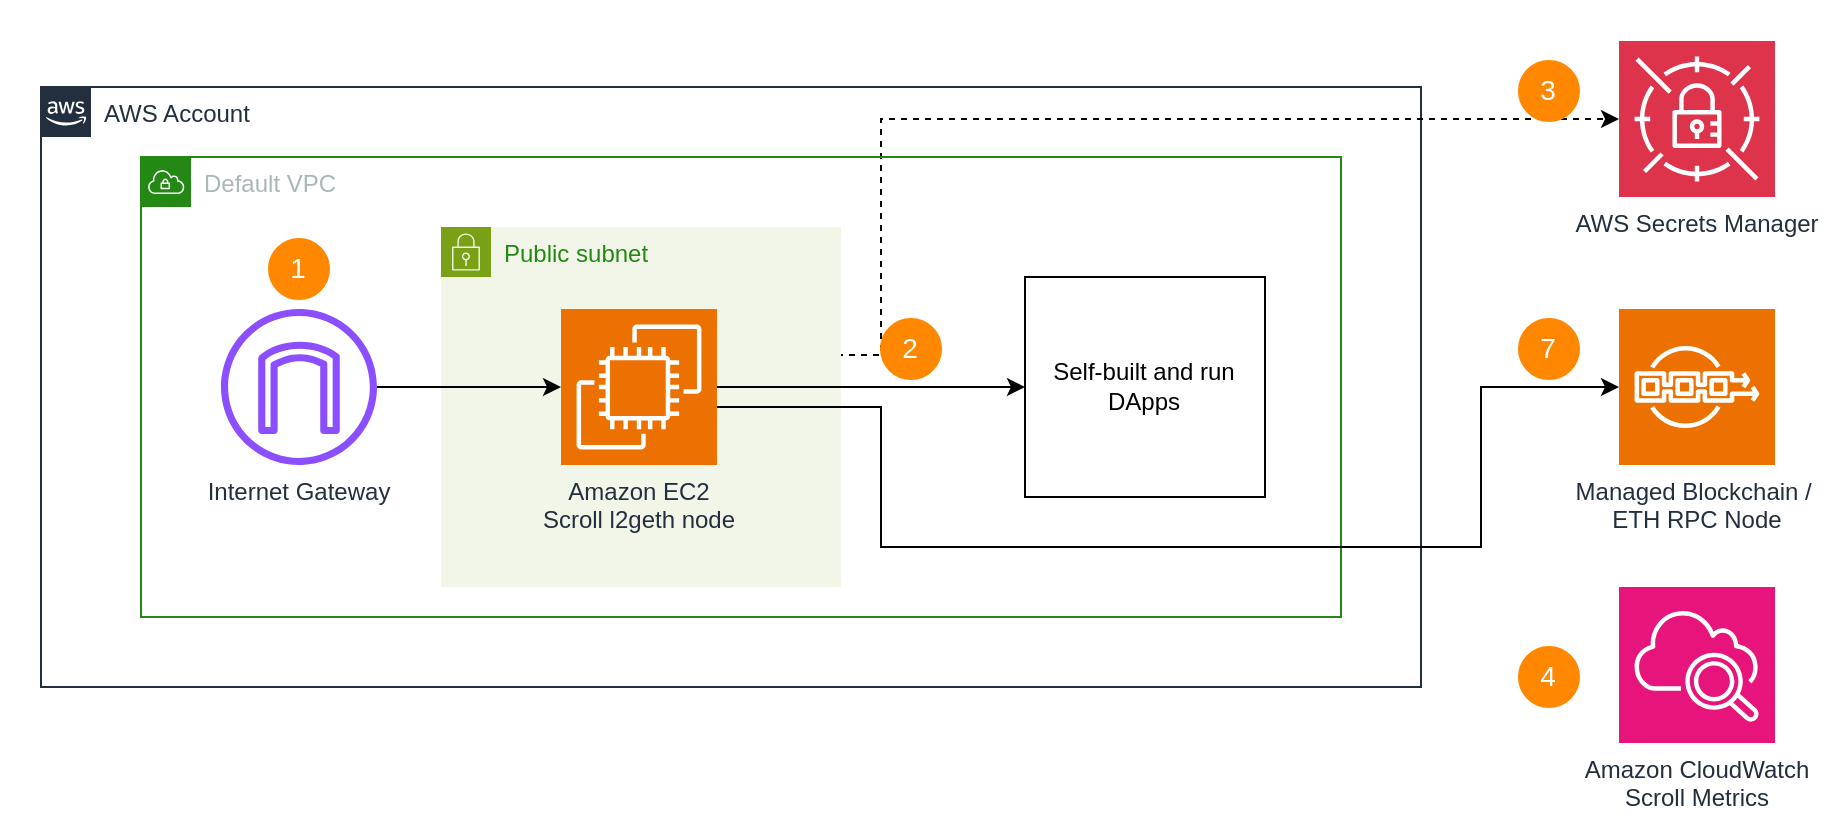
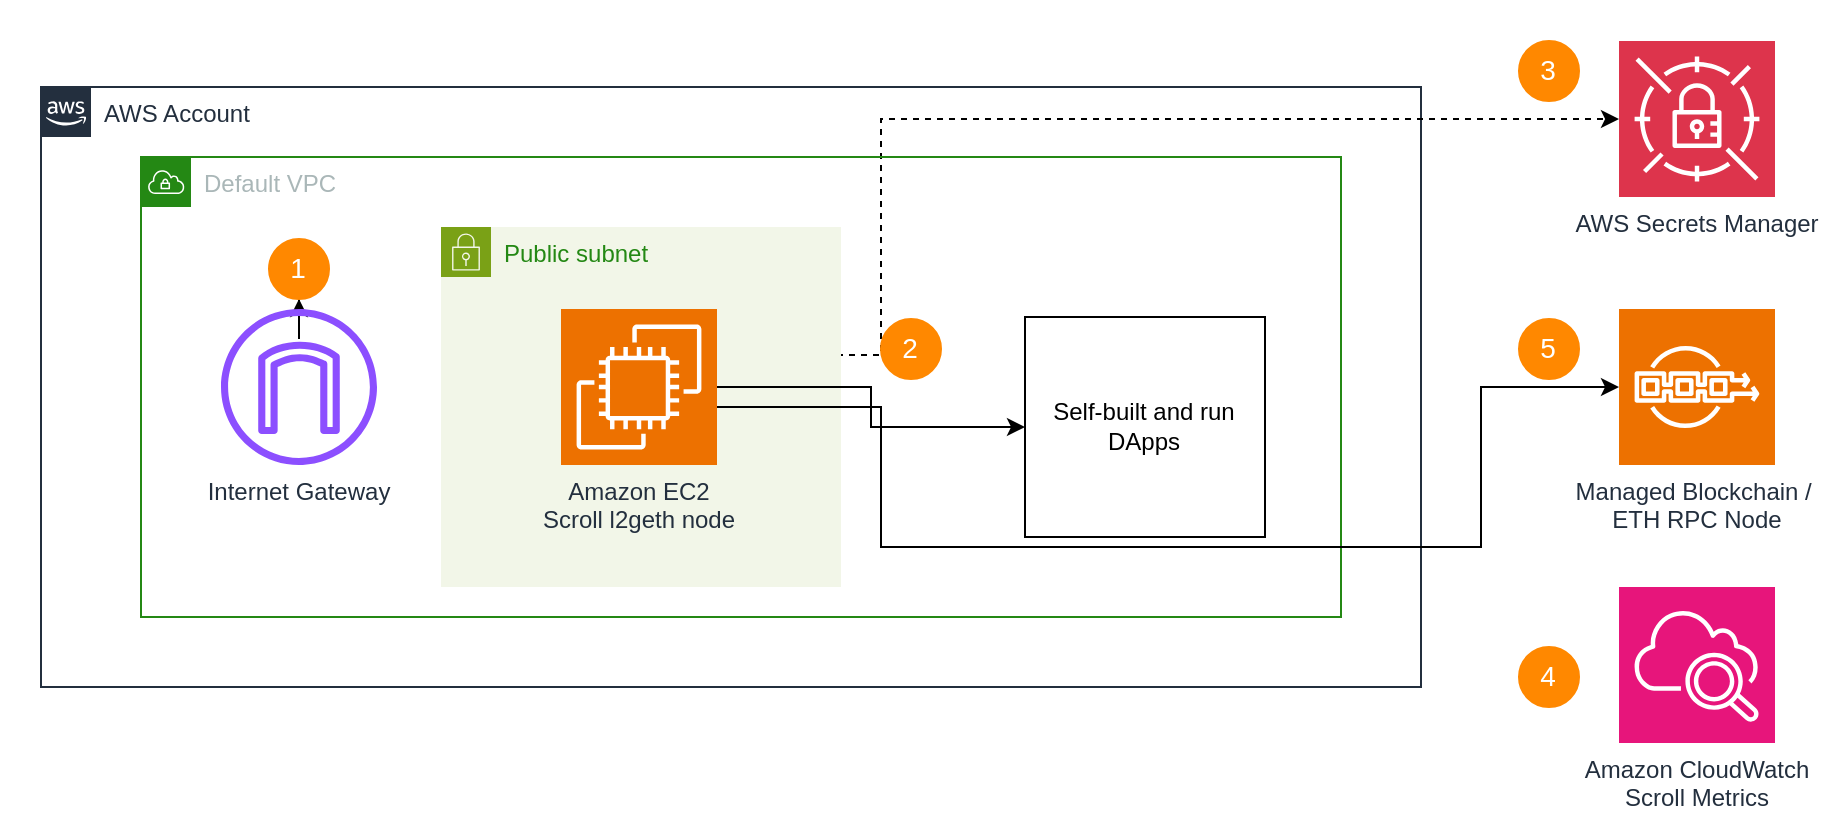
node "3": moved (1549, 91) -> (1549, 71)
node "7": label "7" -> "5"
edge "Internet Gateway" -> "Amazon EC2 Scroll l2geth node": now "Internet Gateway" -> "1"
node "Self-built and run DApps": moved (1145, 387) -> (1145, 427)
